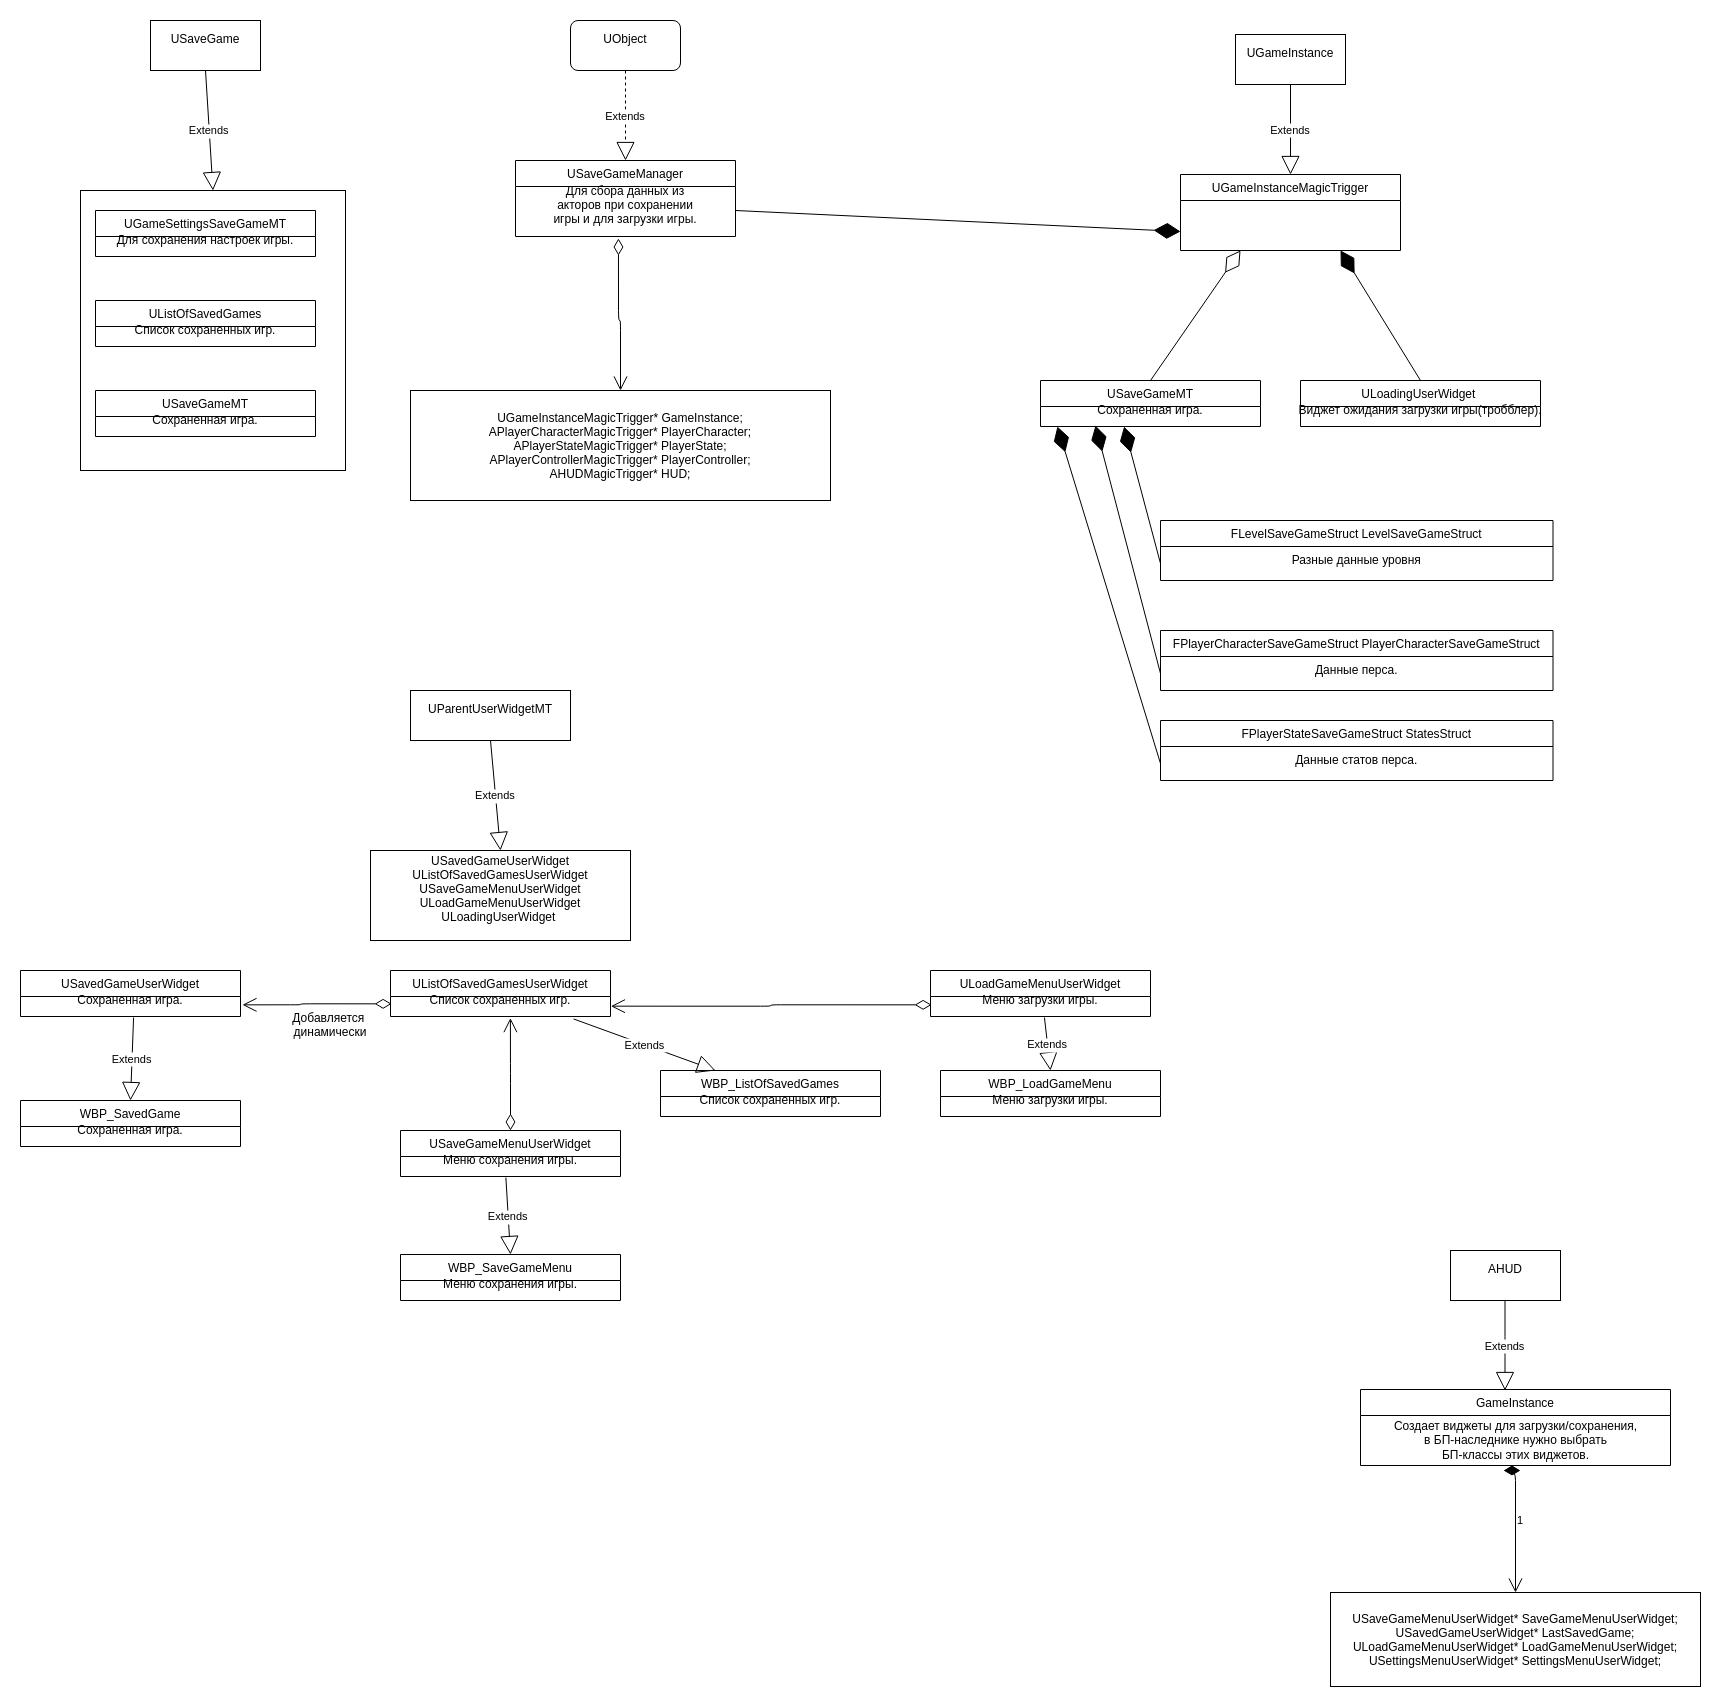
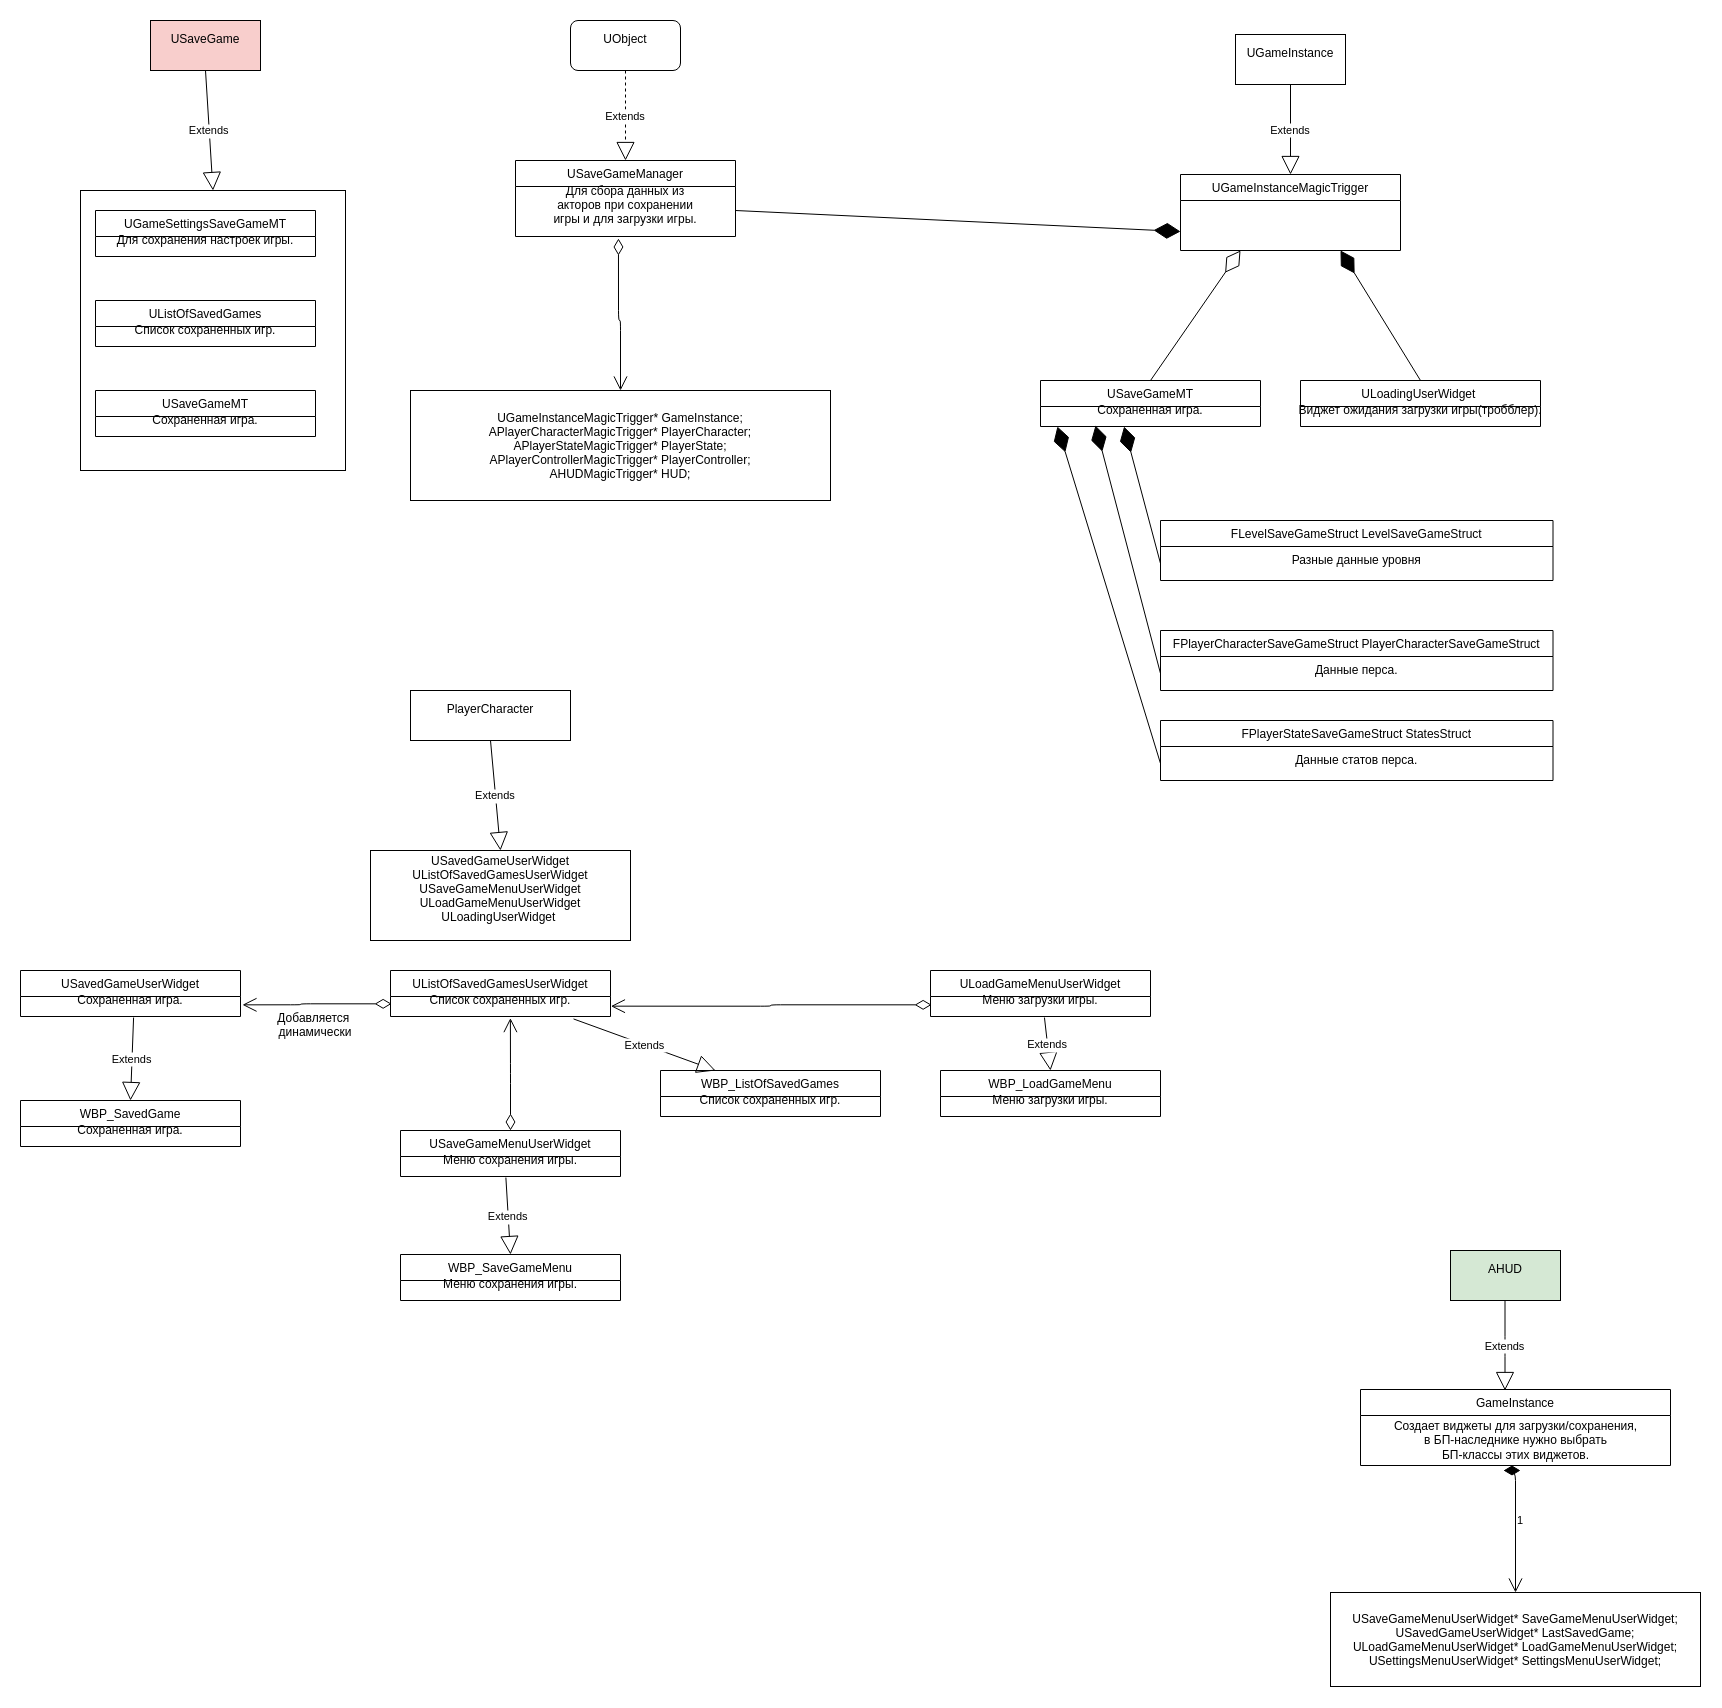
node "USaveGame": fillcolor #ffffff -> #f8cecc
node "UParentUserWidgetMT": label "UParentUserWidgetMT" -> "PlayerCharacter"
node "Добавляется динамически": moved (331, 1032) -> (316, 1032)
node "AHUD": fillcolor #ffffff -> #d5e8d4
